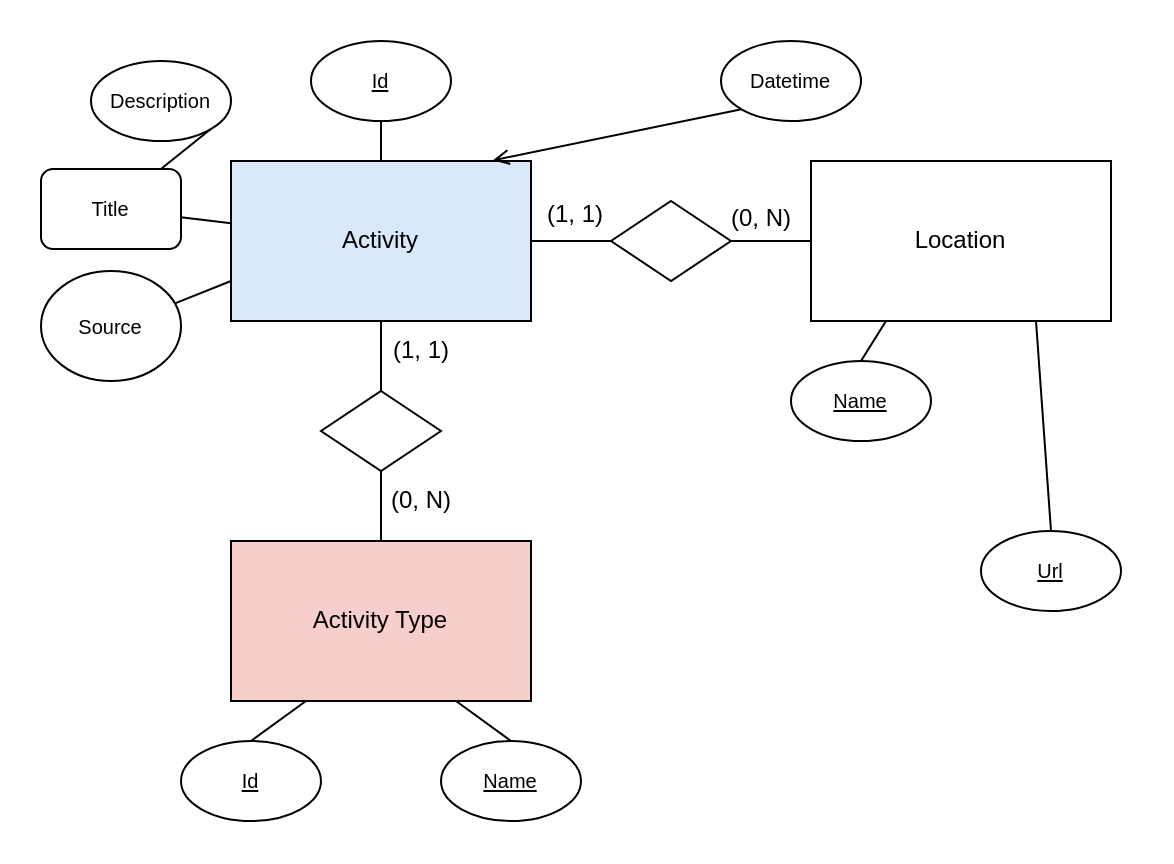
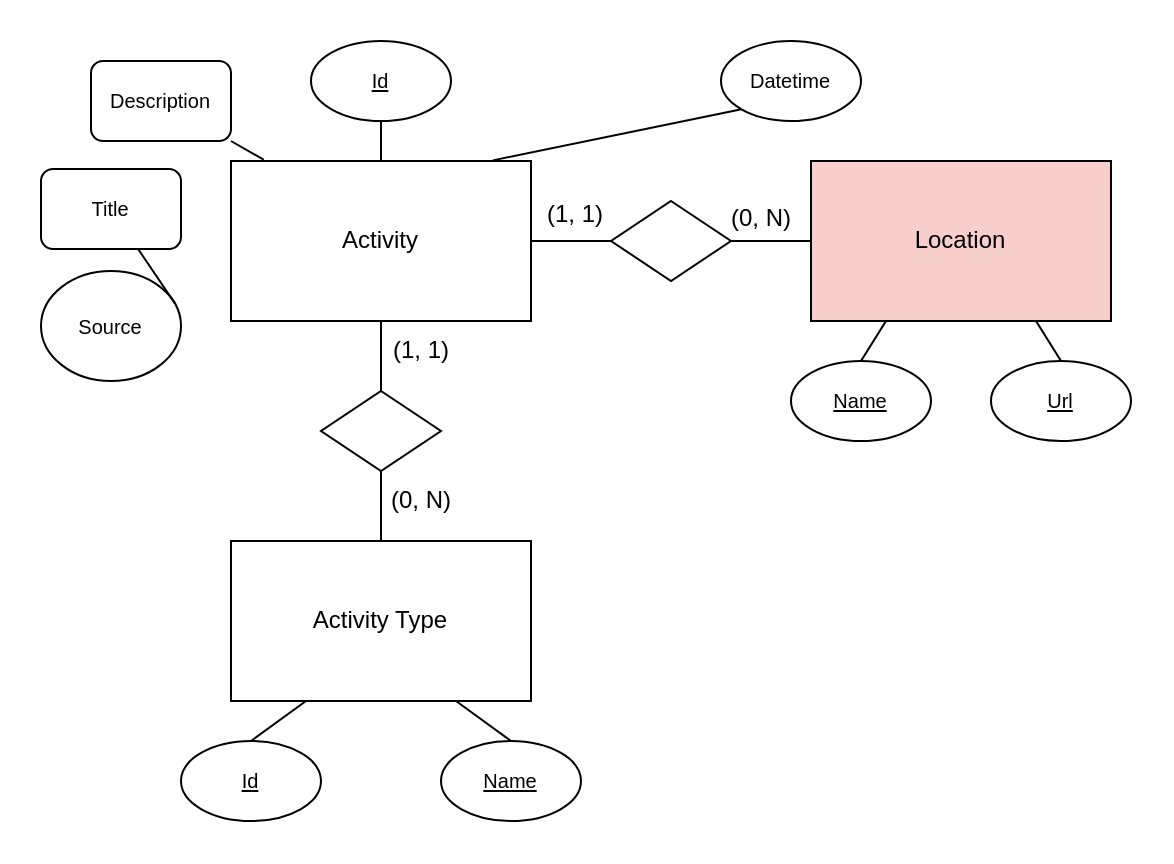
node "Description": shape ellipse -> rounded rectangle
edge "Description" -- "Title": now "Description" -- "Activity"
edge "Datetime" -> "Activity": arrowhead open -> none
edge "Title" -- "Activity": removed
node "Activity": fillcolor #dae8fc -> #ffffff
node "Location": fillcolor #ffffff -> #f8cecc
edge "Activity" -- "Source": now "Title" -- "Source"
node "Url": moved (1051, 571) -> (1061, 401)
node "Activity Type": fillcolor #f8cecc -> #ffffff
